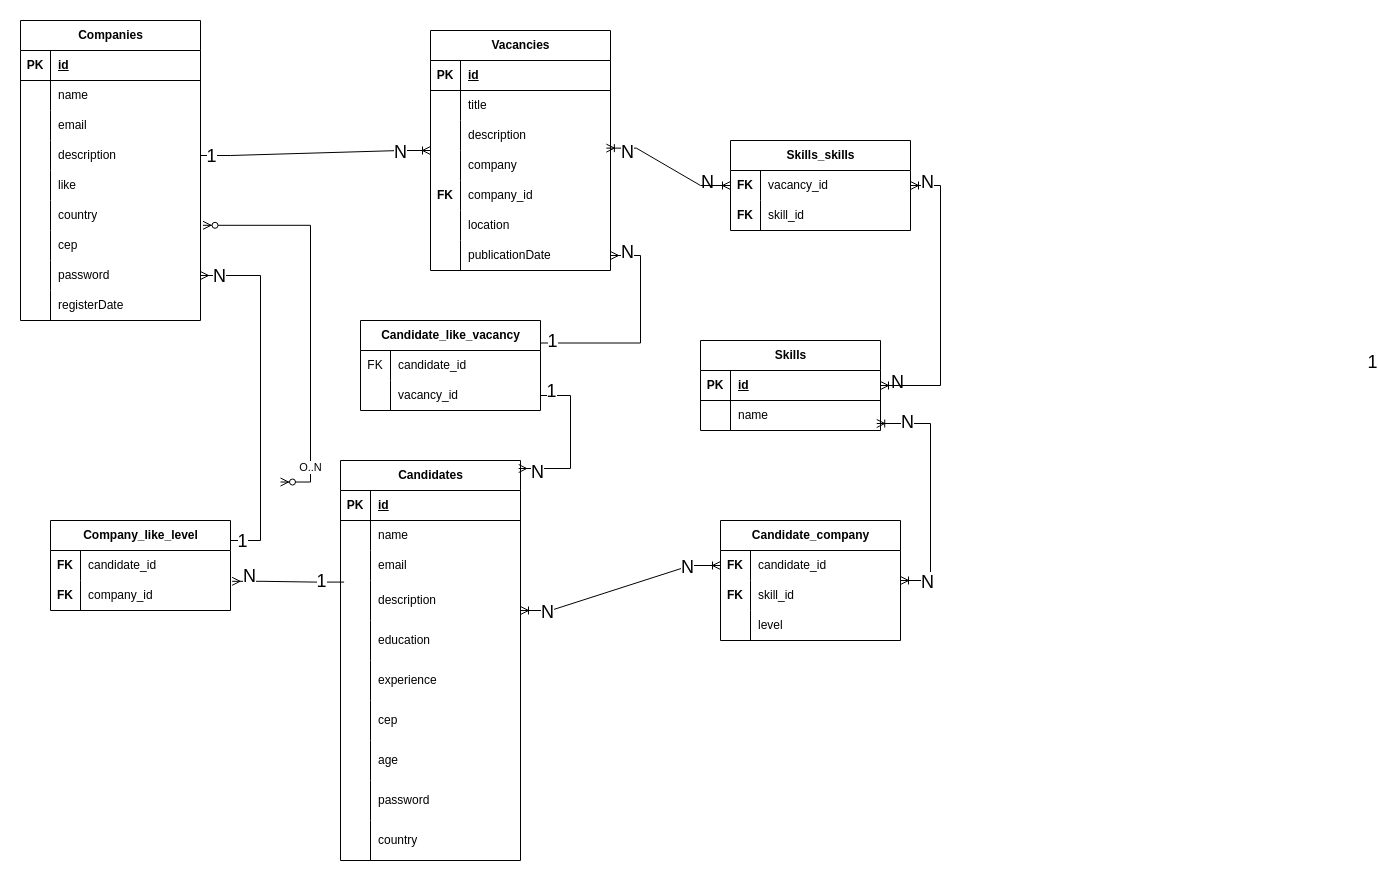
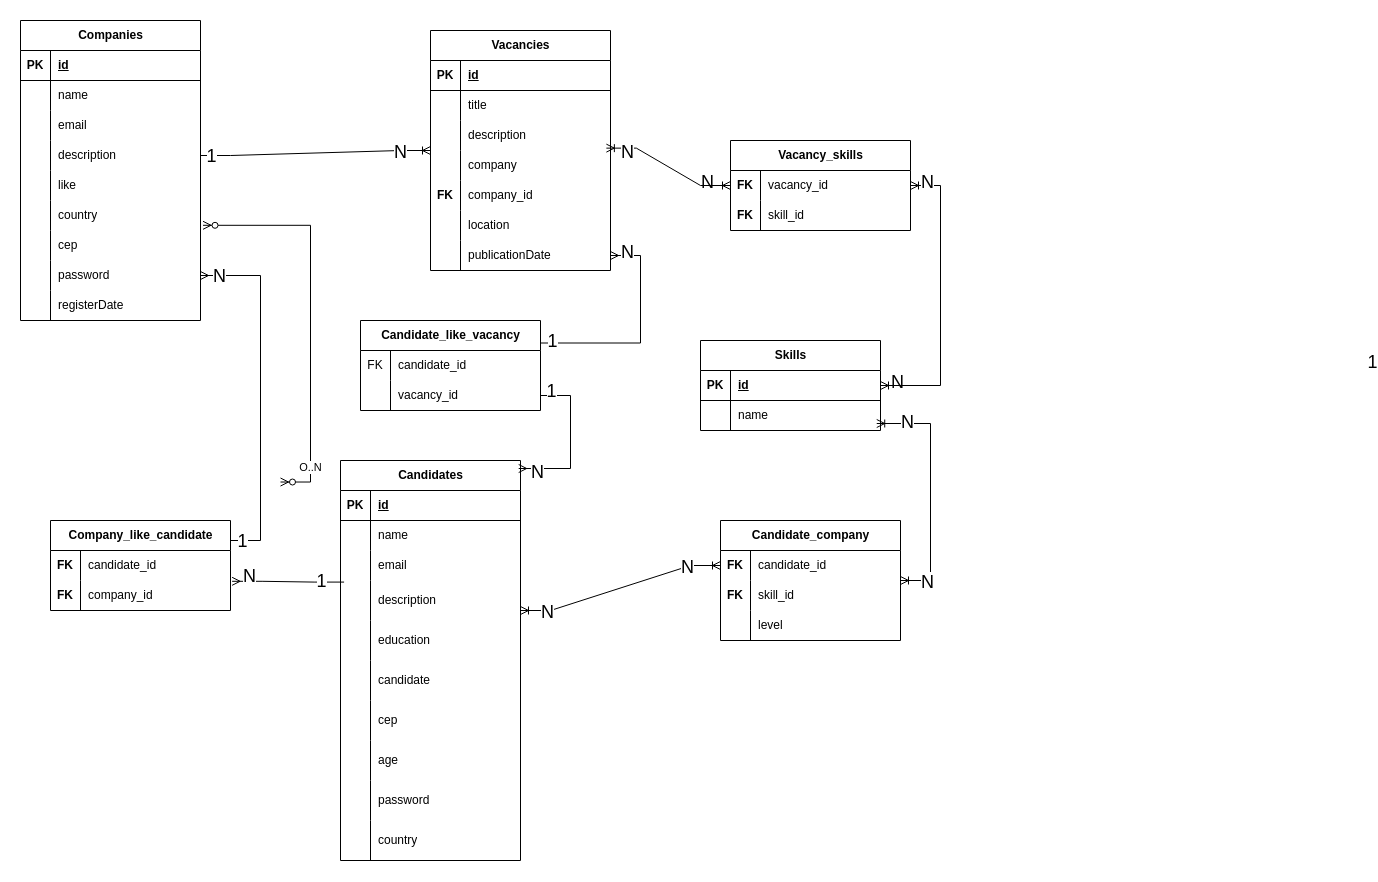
node "Skills_skills": label "Skills_skills" -> "Vacancy_skills"
node "Company_like_level": label "Company_like_level" -> "Company_like_candidate"
node "experience": label "experience" -> "candidate"
